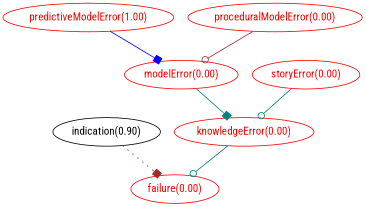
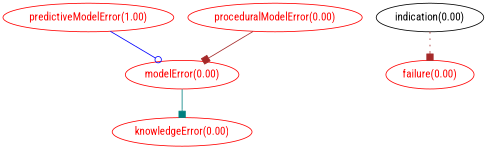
edge "predictiveModelError(1.00)" -> "modelError(0.00)": arrowhead box -> odot
edge "proceduralModelError(0.00)" -> "modelError(0.00)": arrowhead odot -> box
node "storyError(0.00)": removed
node "indication(0.90)": label "indication(0.90)" -> "indication(0.00)"
edge "knowledgeError(0.00)" -> "failure(0.00)": removed
